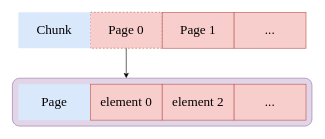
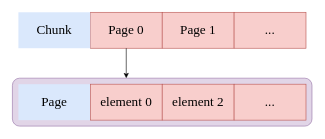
node "Page 0": style dashed -> solid
